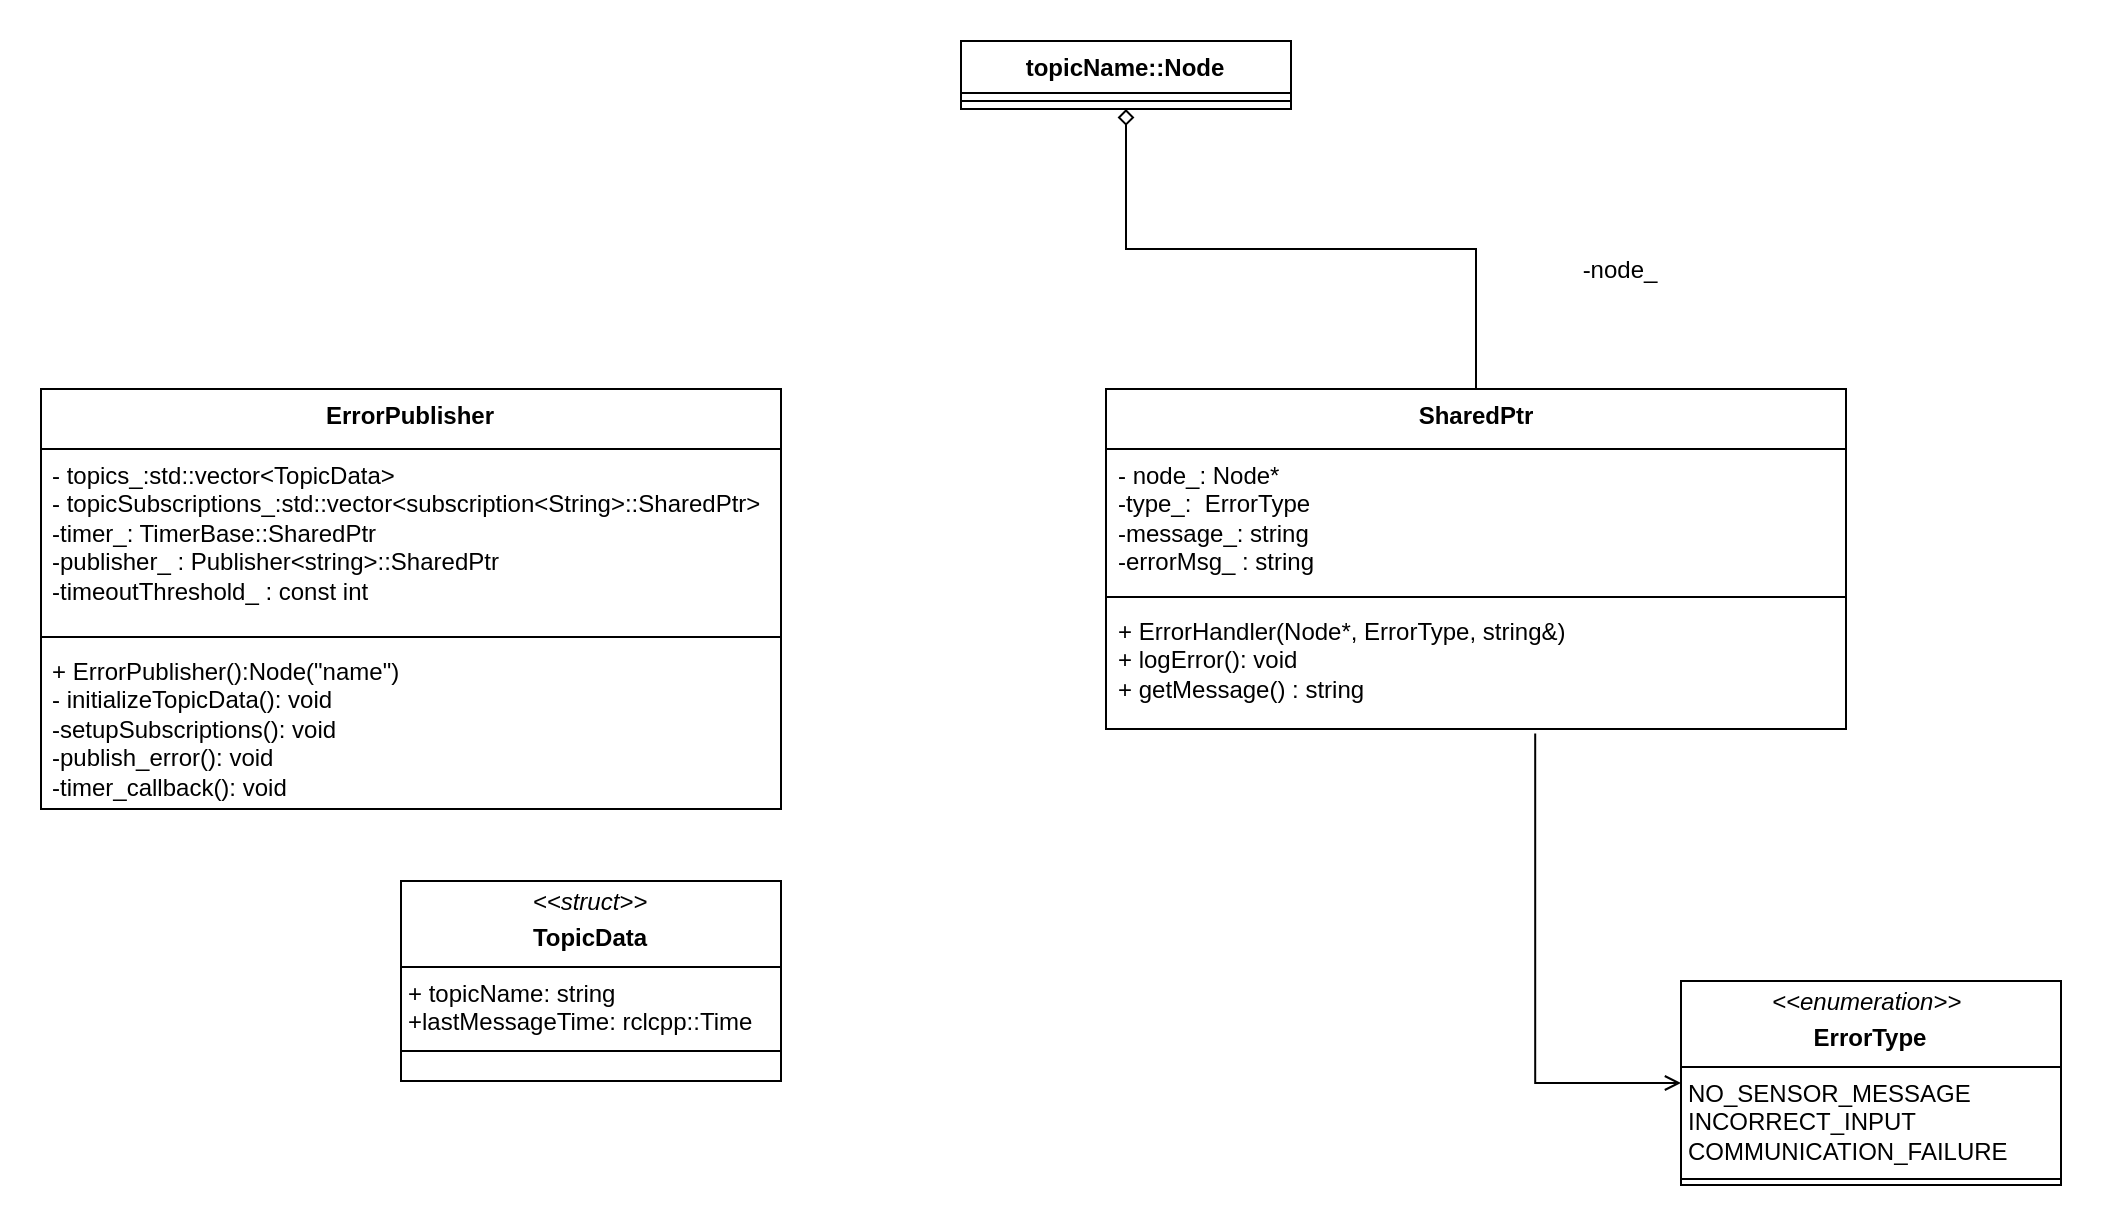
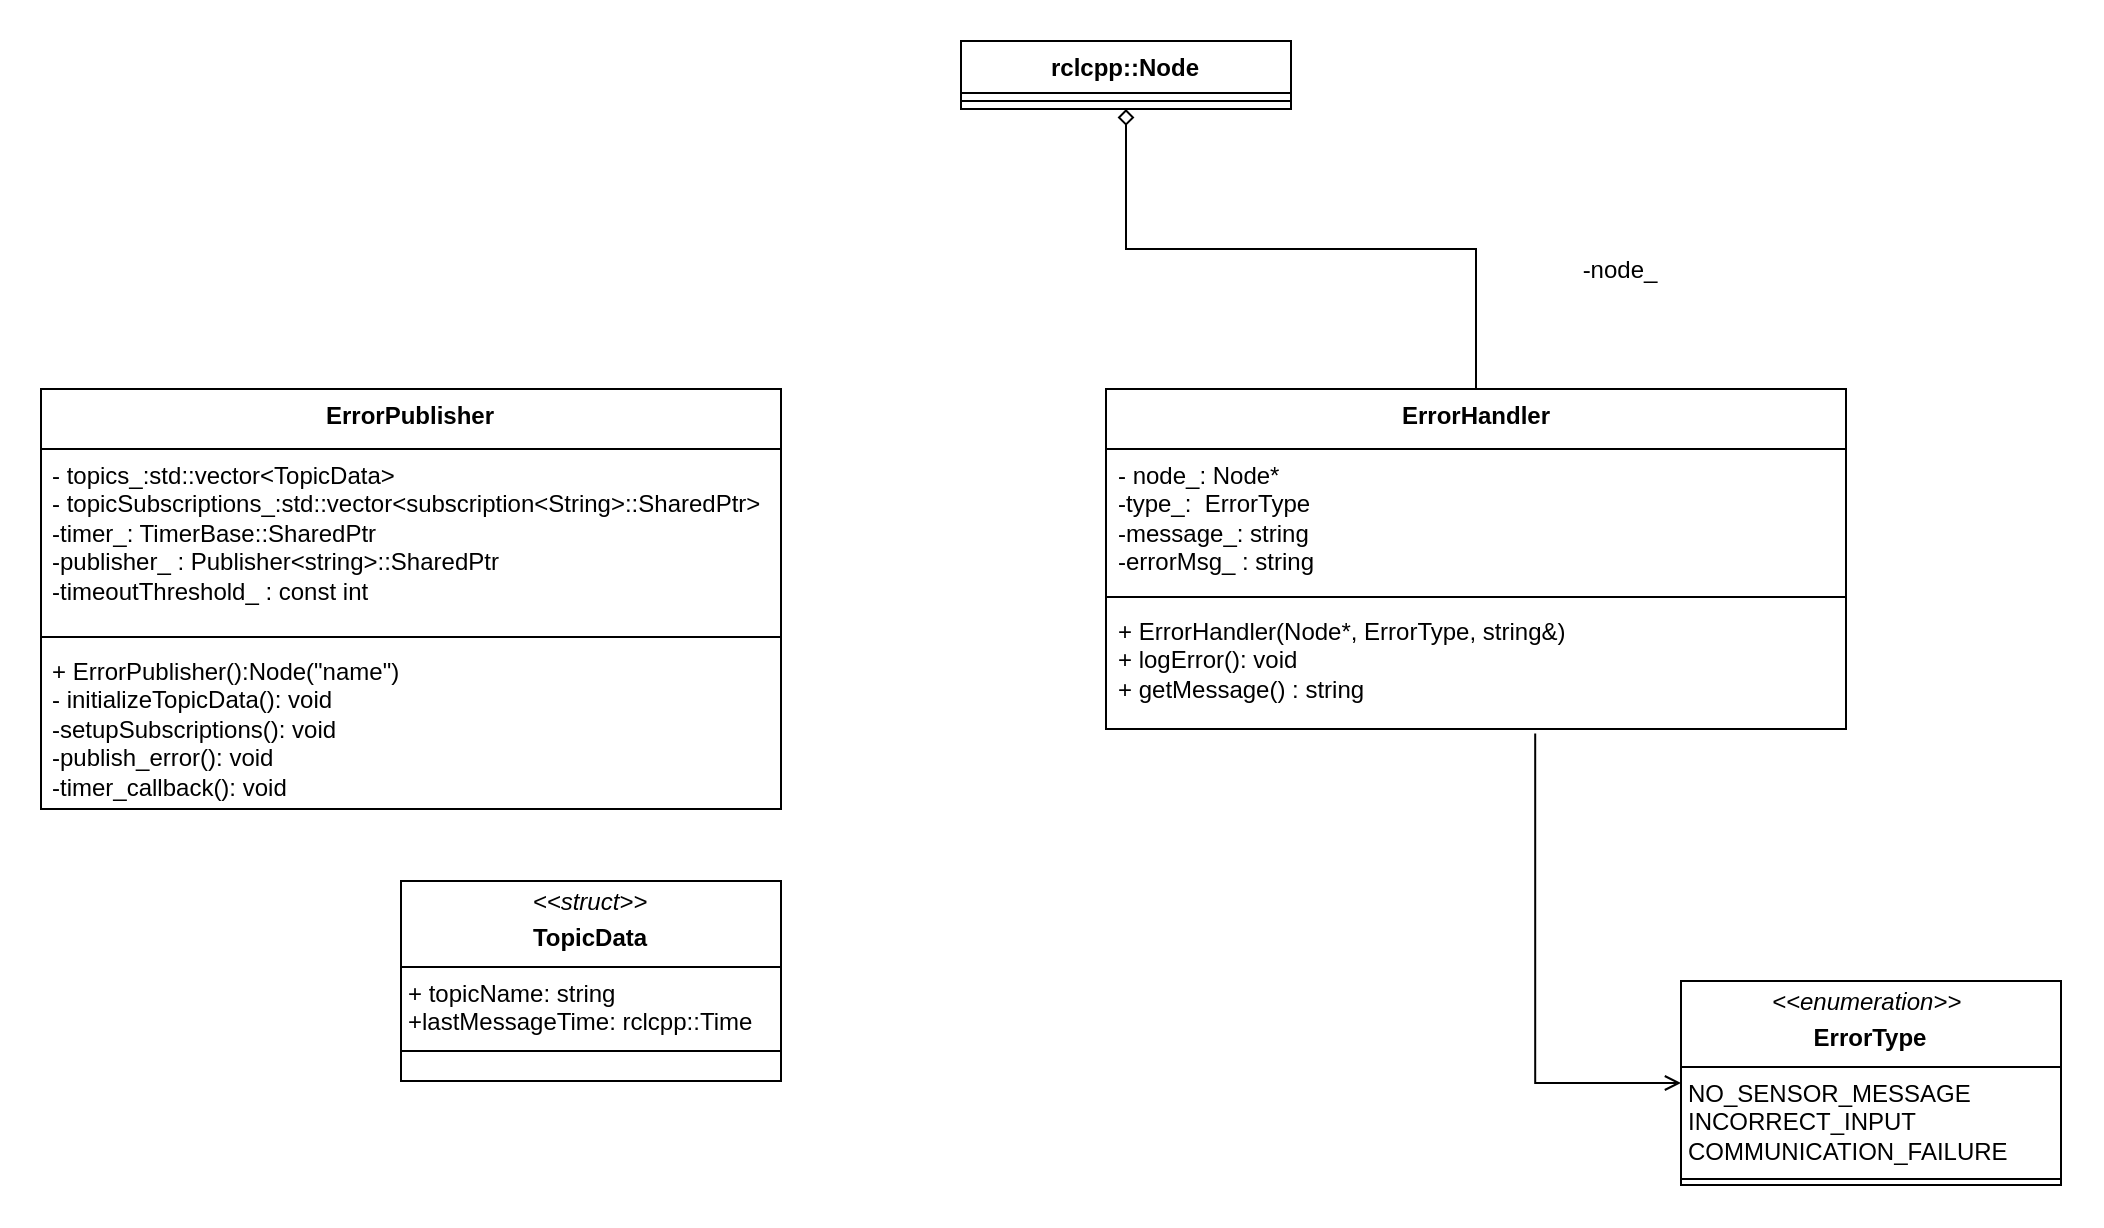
node "topicName::Node": label "topicName::Node" -> "rclcpp::Node"
node "SharedPtr": label "SharedPtr" -> "ErrorHandler"
